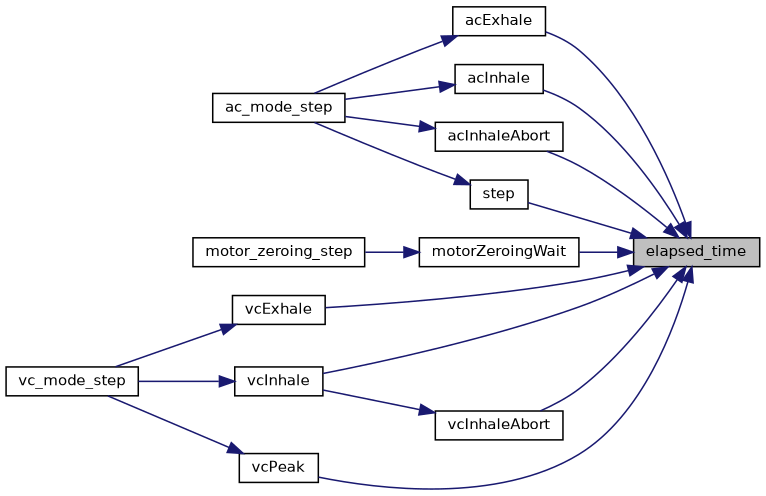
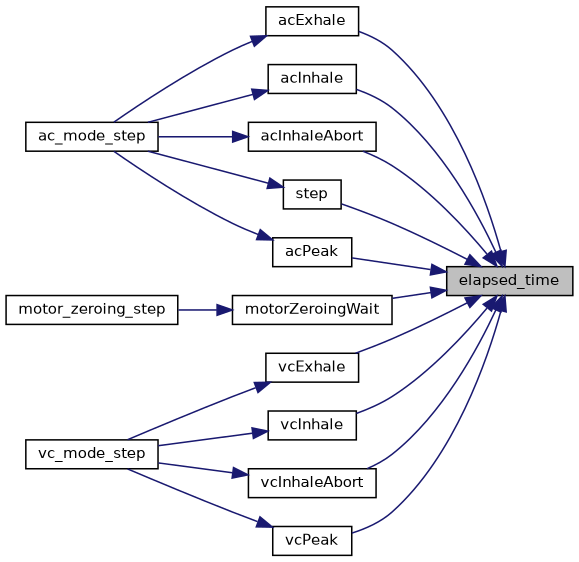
node "acPeak": added
edge "vcInhale" -> "vcInhaleAbort": now "vc_mode_step" -> "vcInhaleAbort"
